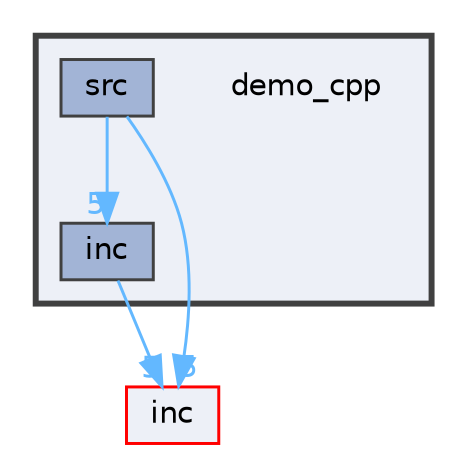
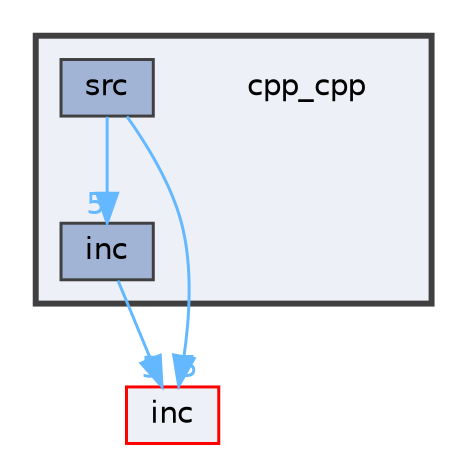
node "demo_cpp": label "demo_cpp" -> "cpp_cpp"
